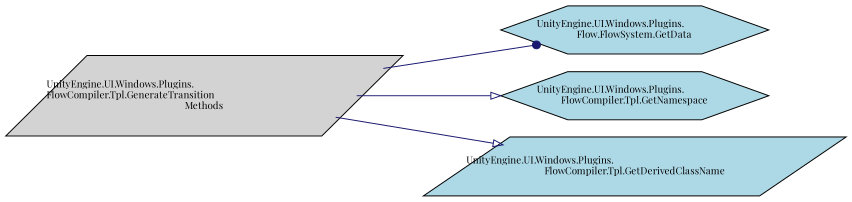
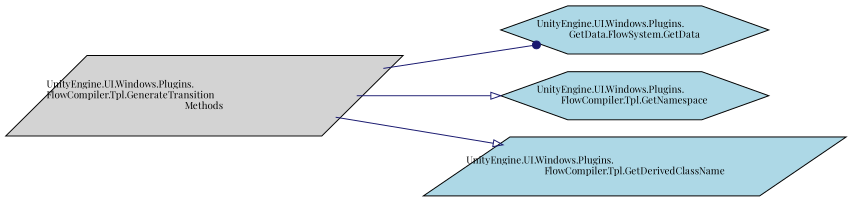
node "UnityEngine.UI.Windows.Plugins. Flow.FlowSystem.GetData": label "UnityEngine.UI.Windows.Plugins. Flow.FlowSystem.GetData" -> "UnityEngine.UI.Windows.Plugins. GetData.FlowSystem.GetData"
